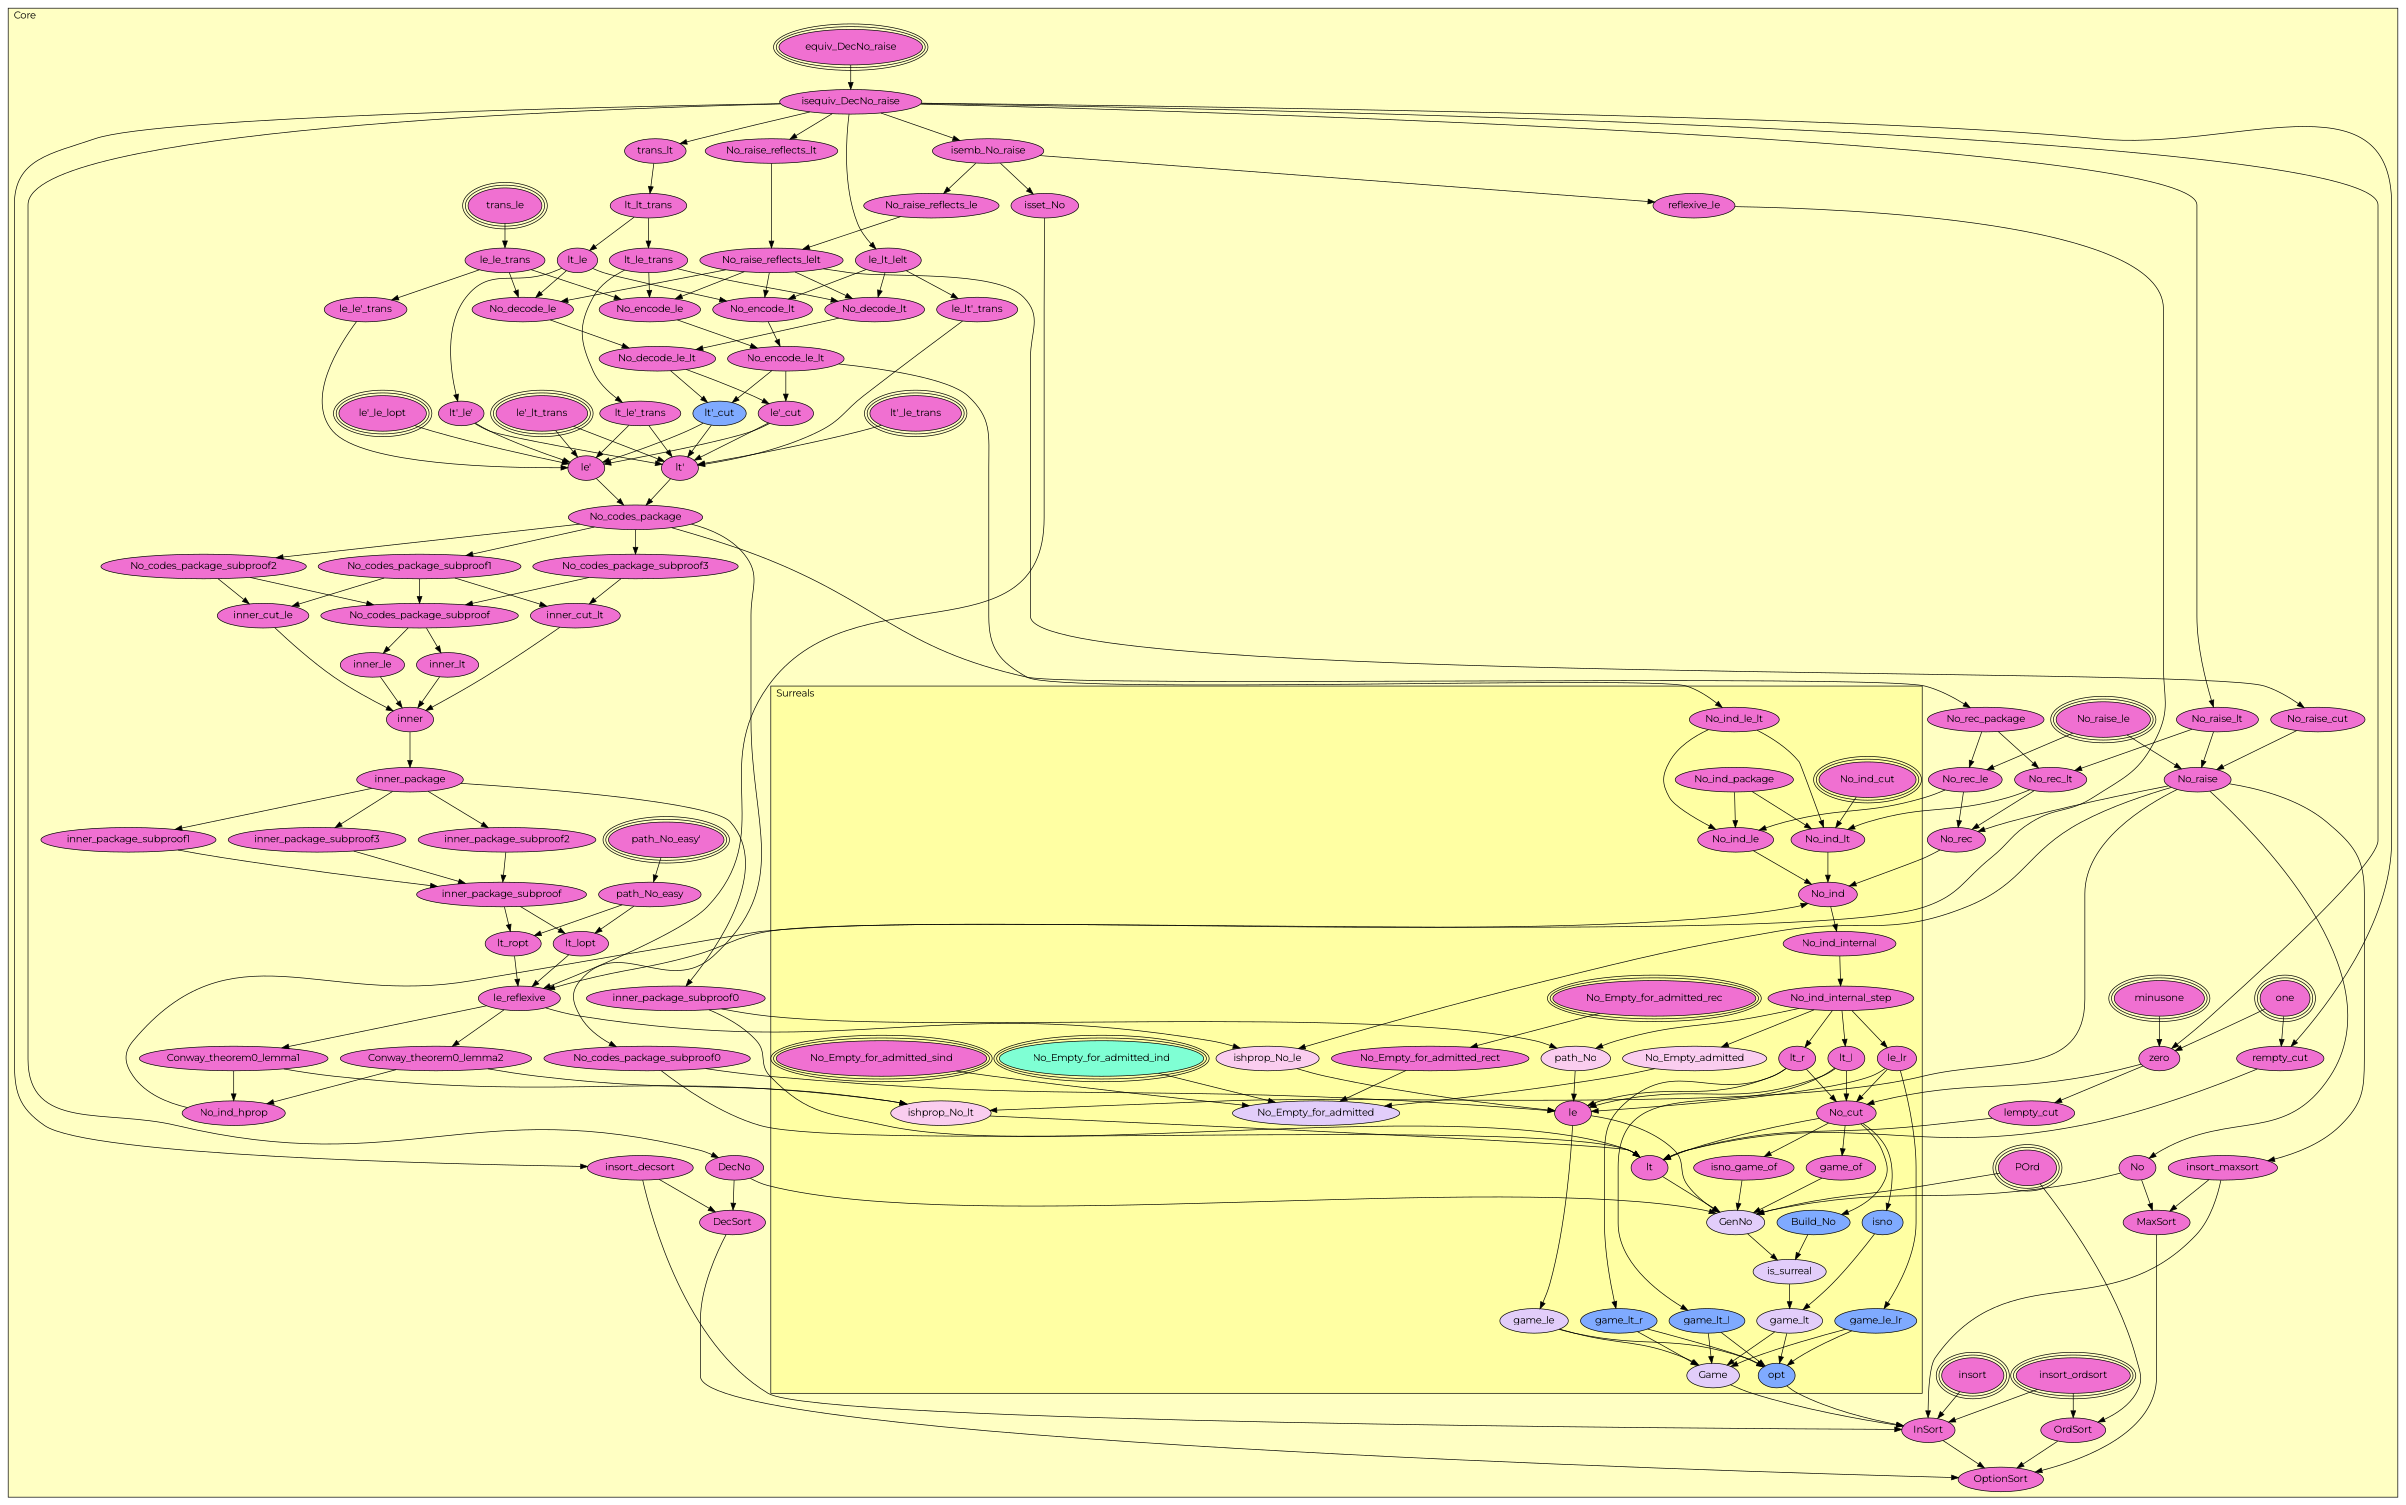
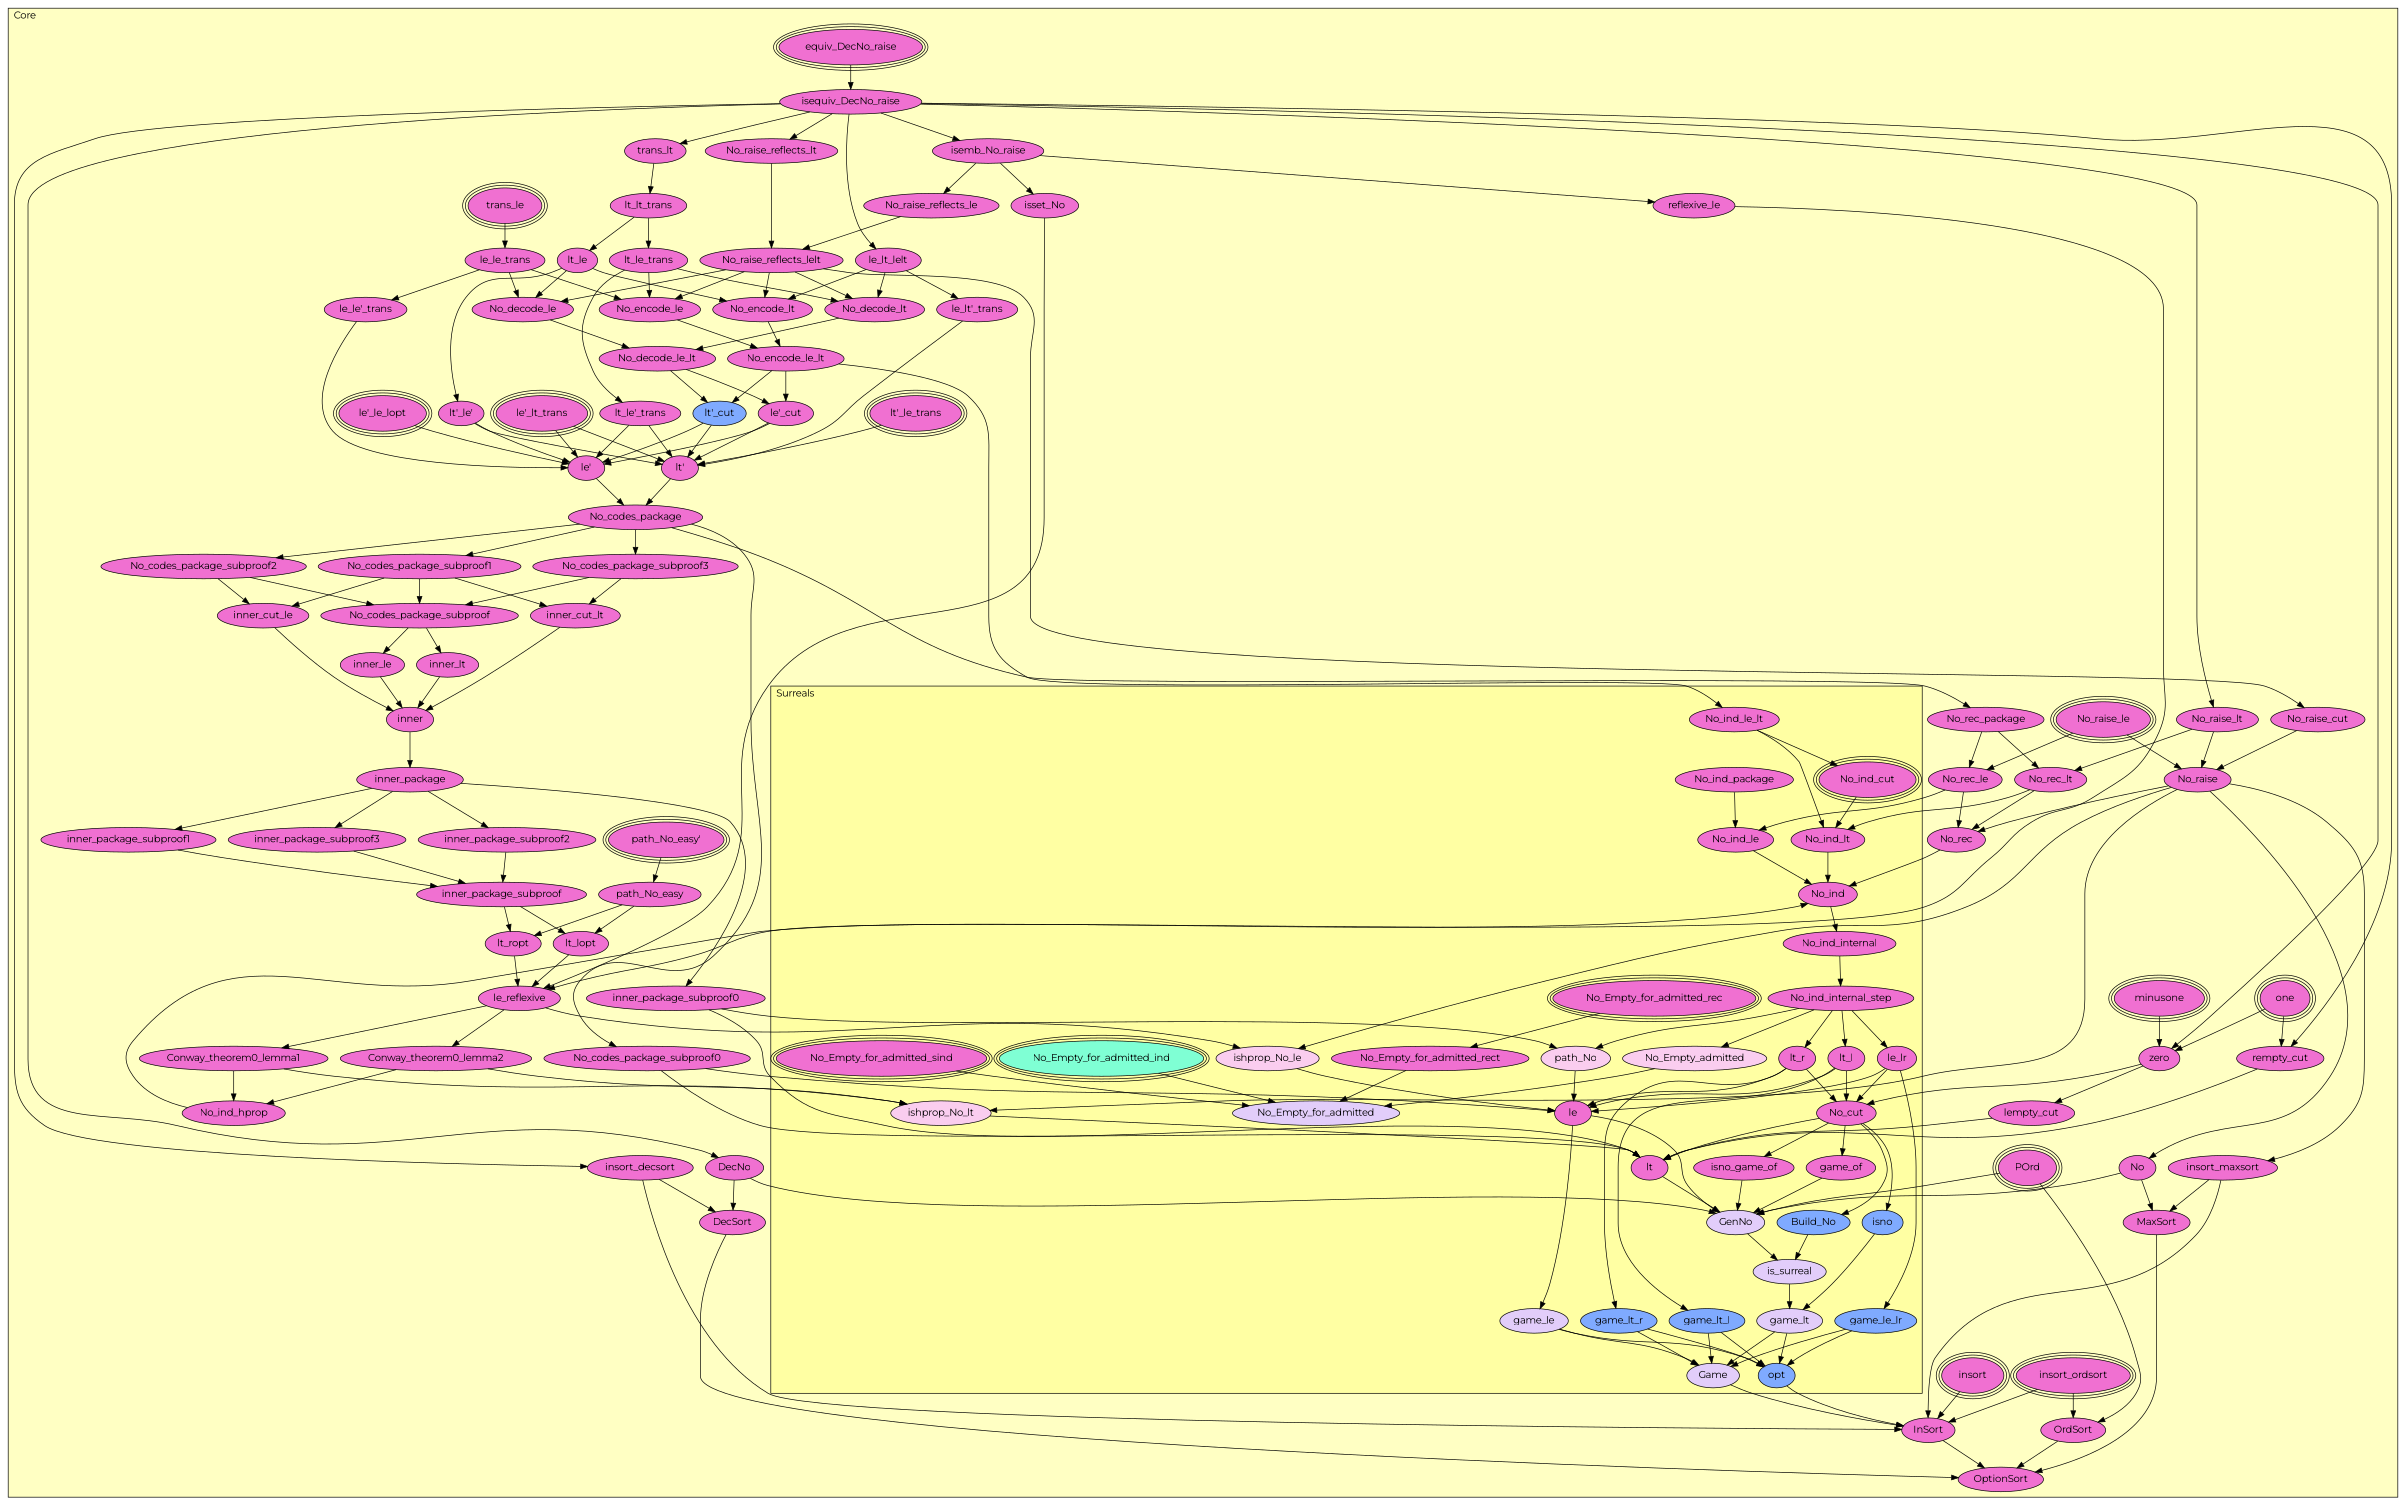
edge "No_ind_le_lt" -> "No_ind_le": now "No_ind_le_lt" -> "No_ind_cut"
edge "No_ind_package" -> "No_ind_lt": removed
